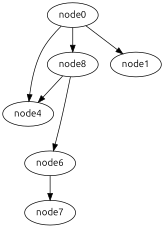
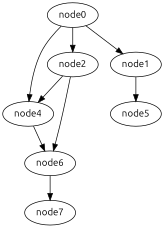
node "node8": label "node8" -> "node2"
node "node5": added
edge "node4" -> "node6": added
